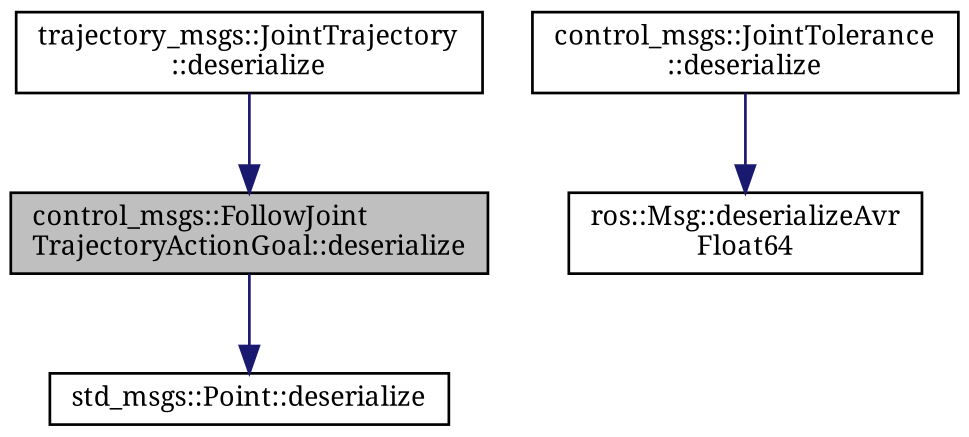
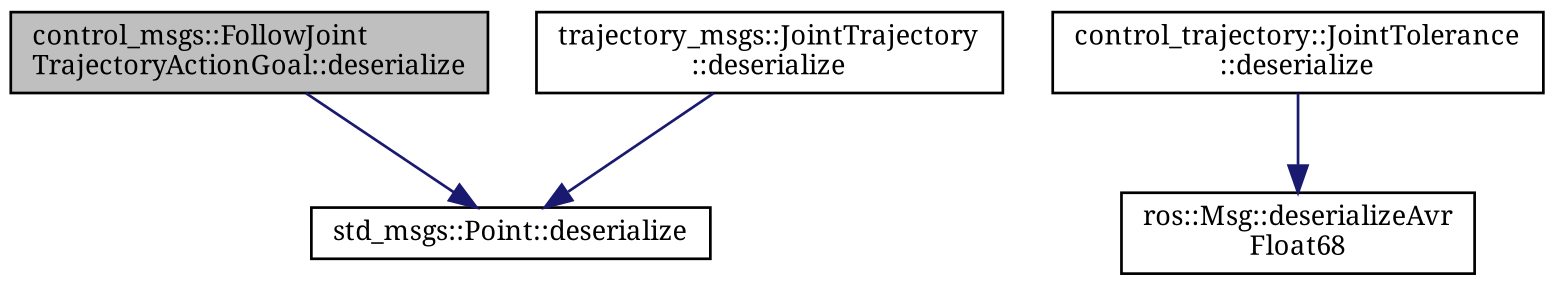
node "control_msgs::JointTolerance ::deserialize": label "control_msgs::JointTolerance ::deserialize" -> "control_trajectory::JointTolerance ::deserialize"
edge "trajectory_msgs::JointTrajectory ::deserialize" -> "control_msgs::FollowJoint TrajectoryActionGoal::deserialize": now "trajectory_msgs::JointTrajectory ::deserialize" -> "std_msgs::Point::deserialize"
node "ros::Msg::deserializeAvr Float64": label "ros::Msg::deserializeAvr Float64" -> "ros::Msg::deserializeAvr Float68"
